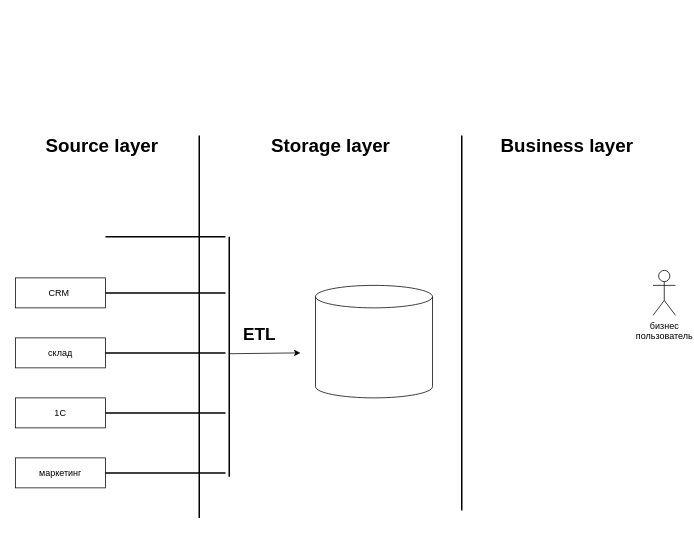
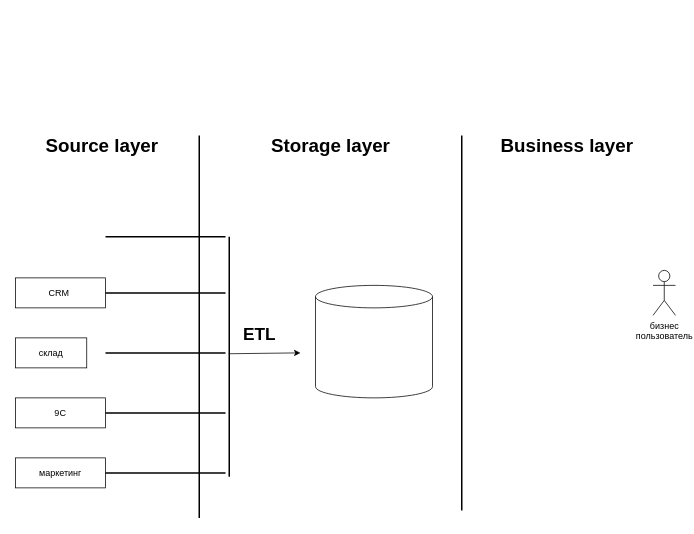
node "склад": size 90x30 -> 71x30
node "1C": label "1C" -> "9C"
